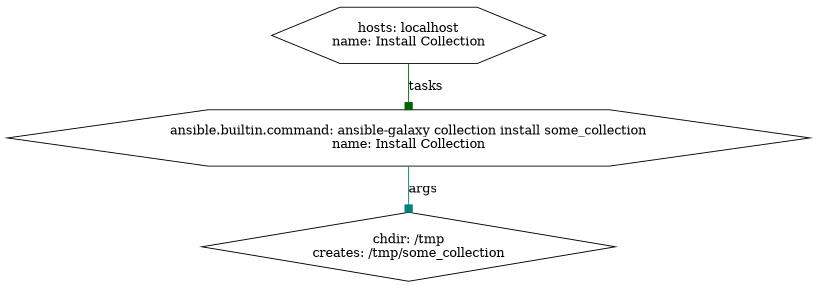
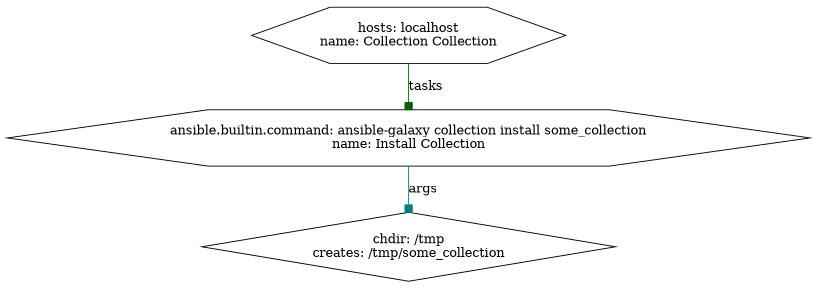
node "hosts: localhost name: Install Collection": label "hosts: localhost name: Install Collection" -> "hosts: localhost name: Collection Collection"
